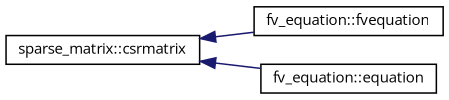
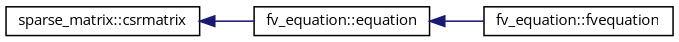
edge "fv_equation::fvequation" -> "sparse_matrix::csrmatrix": now "fv_equation::fvequation" -> "fv_equation::equation"
